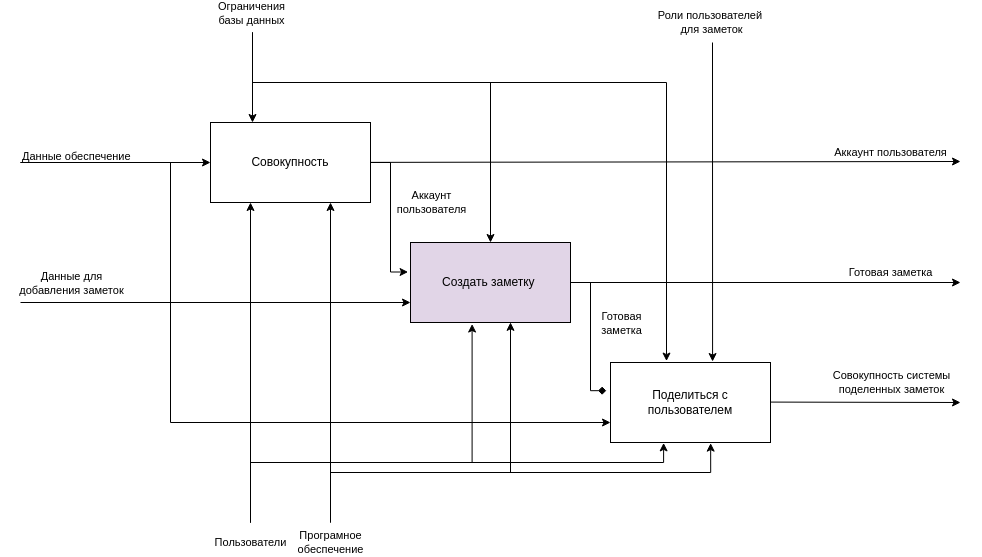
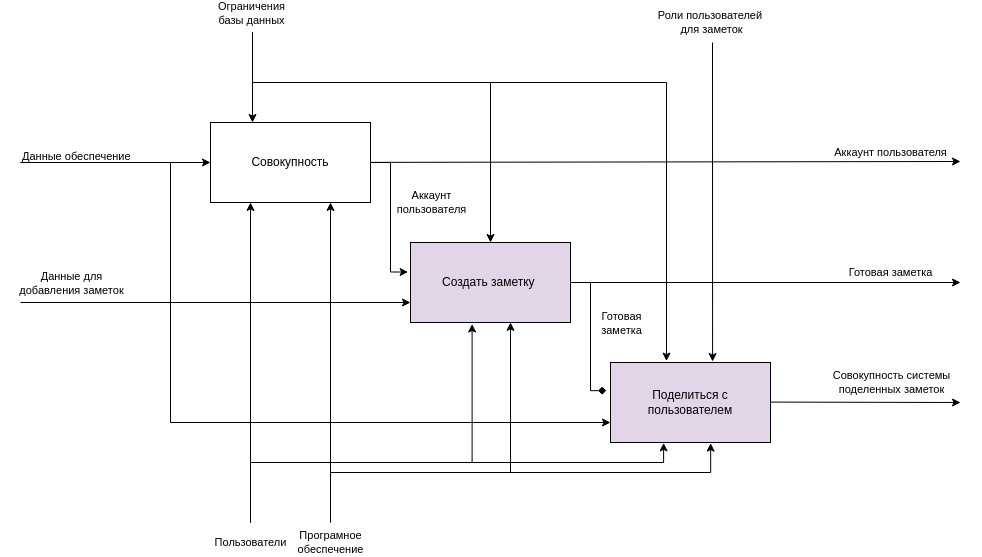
node "Поделиться с пользователем": fillcolor #ffffff -> #e1d5e7
